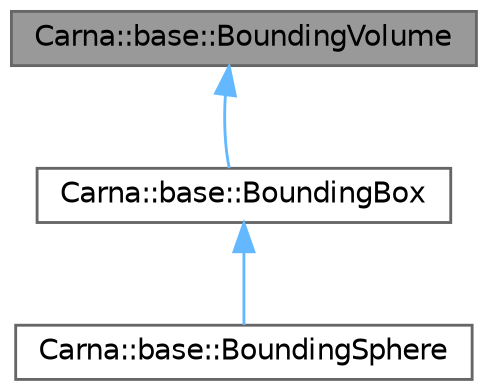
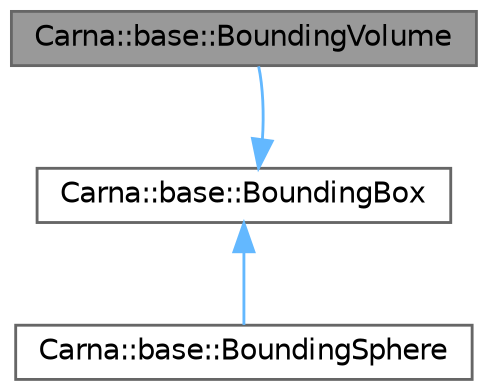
edge "Carna::base::BoundingBox" -> "Carna::base::BoundingVolume": reversed
